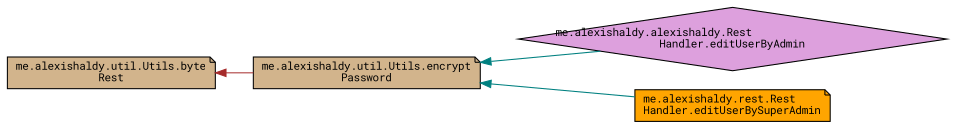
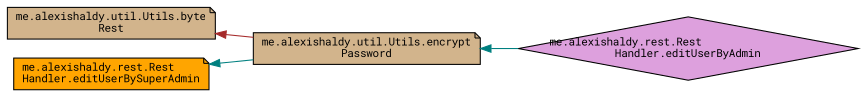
node "me.alexishaldy.alexishaldy.Rest Handler.editUserByAdmin": label "me.alexishaldy.alexishaldy.Rest Handler.editUserByAdmin" -> "me.alexishaldy.rest.Rest Handler.editUserByAdmin"
edge "me.alexishaldy.rest.Rest Handler.editUserBySuperAdmin" -> "me.alexishaldy.util.Utils.encrypt Password": reversed
